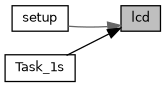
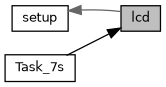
edge "setup" -> "lcd": reversed
node "Task_1s": label "Task_1s" -> "Task_7s"
